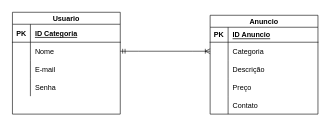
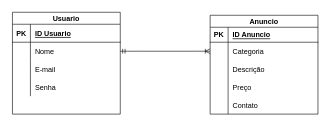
node "ID Categoria": label "ID Categoria" -> "ID Usuario"
